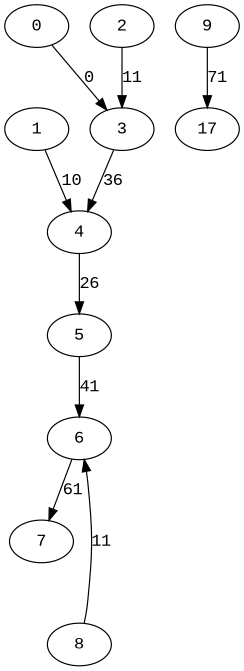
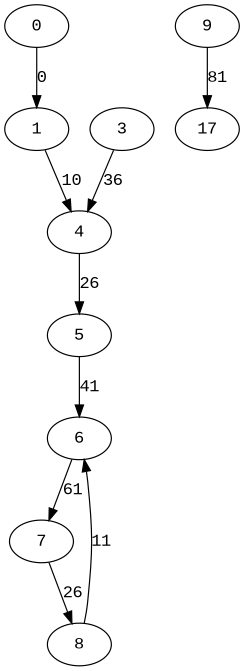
node "2": removed
edge "0" -> "3": now "0" -> "1"
edge "9" -> "17": label "71" -> "81"
edge "7" -> "8": added, label "26"
